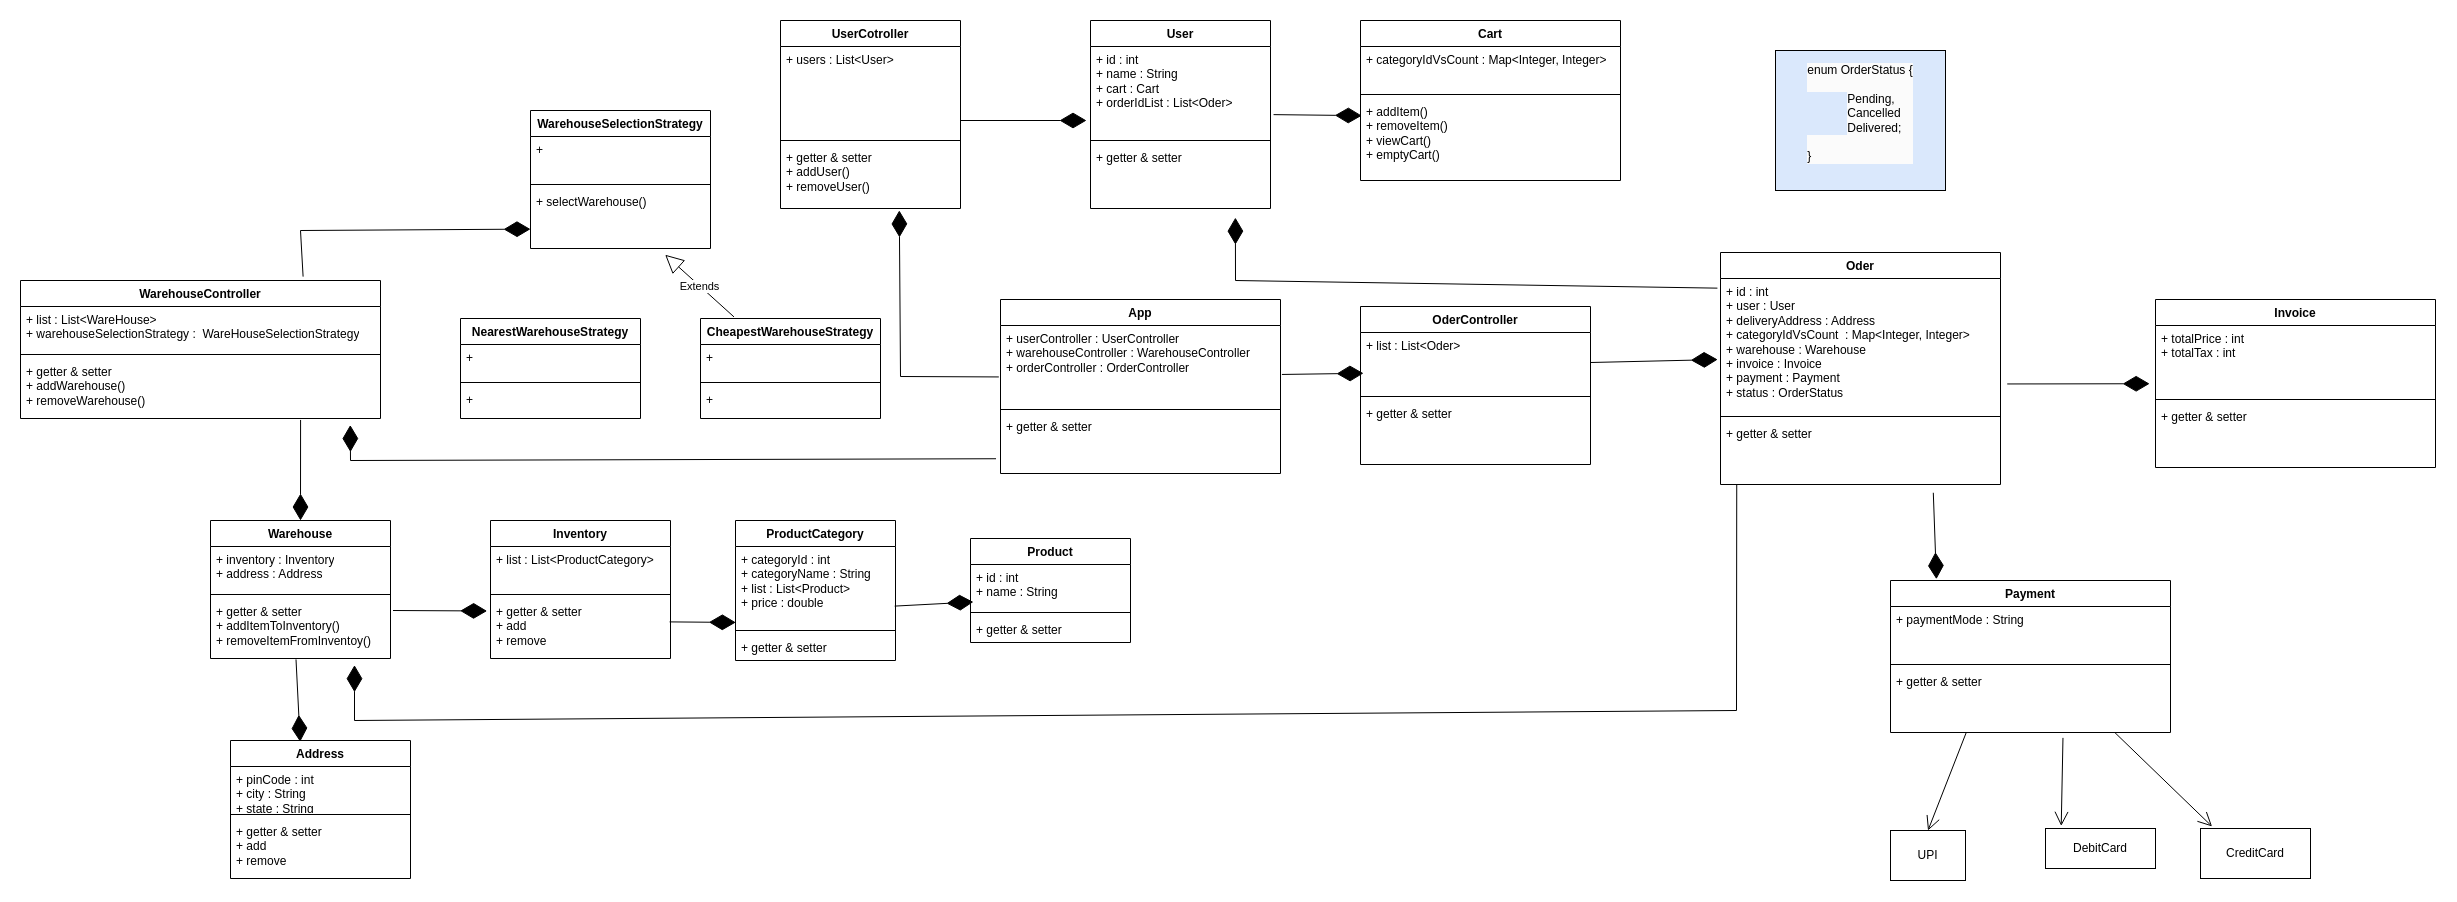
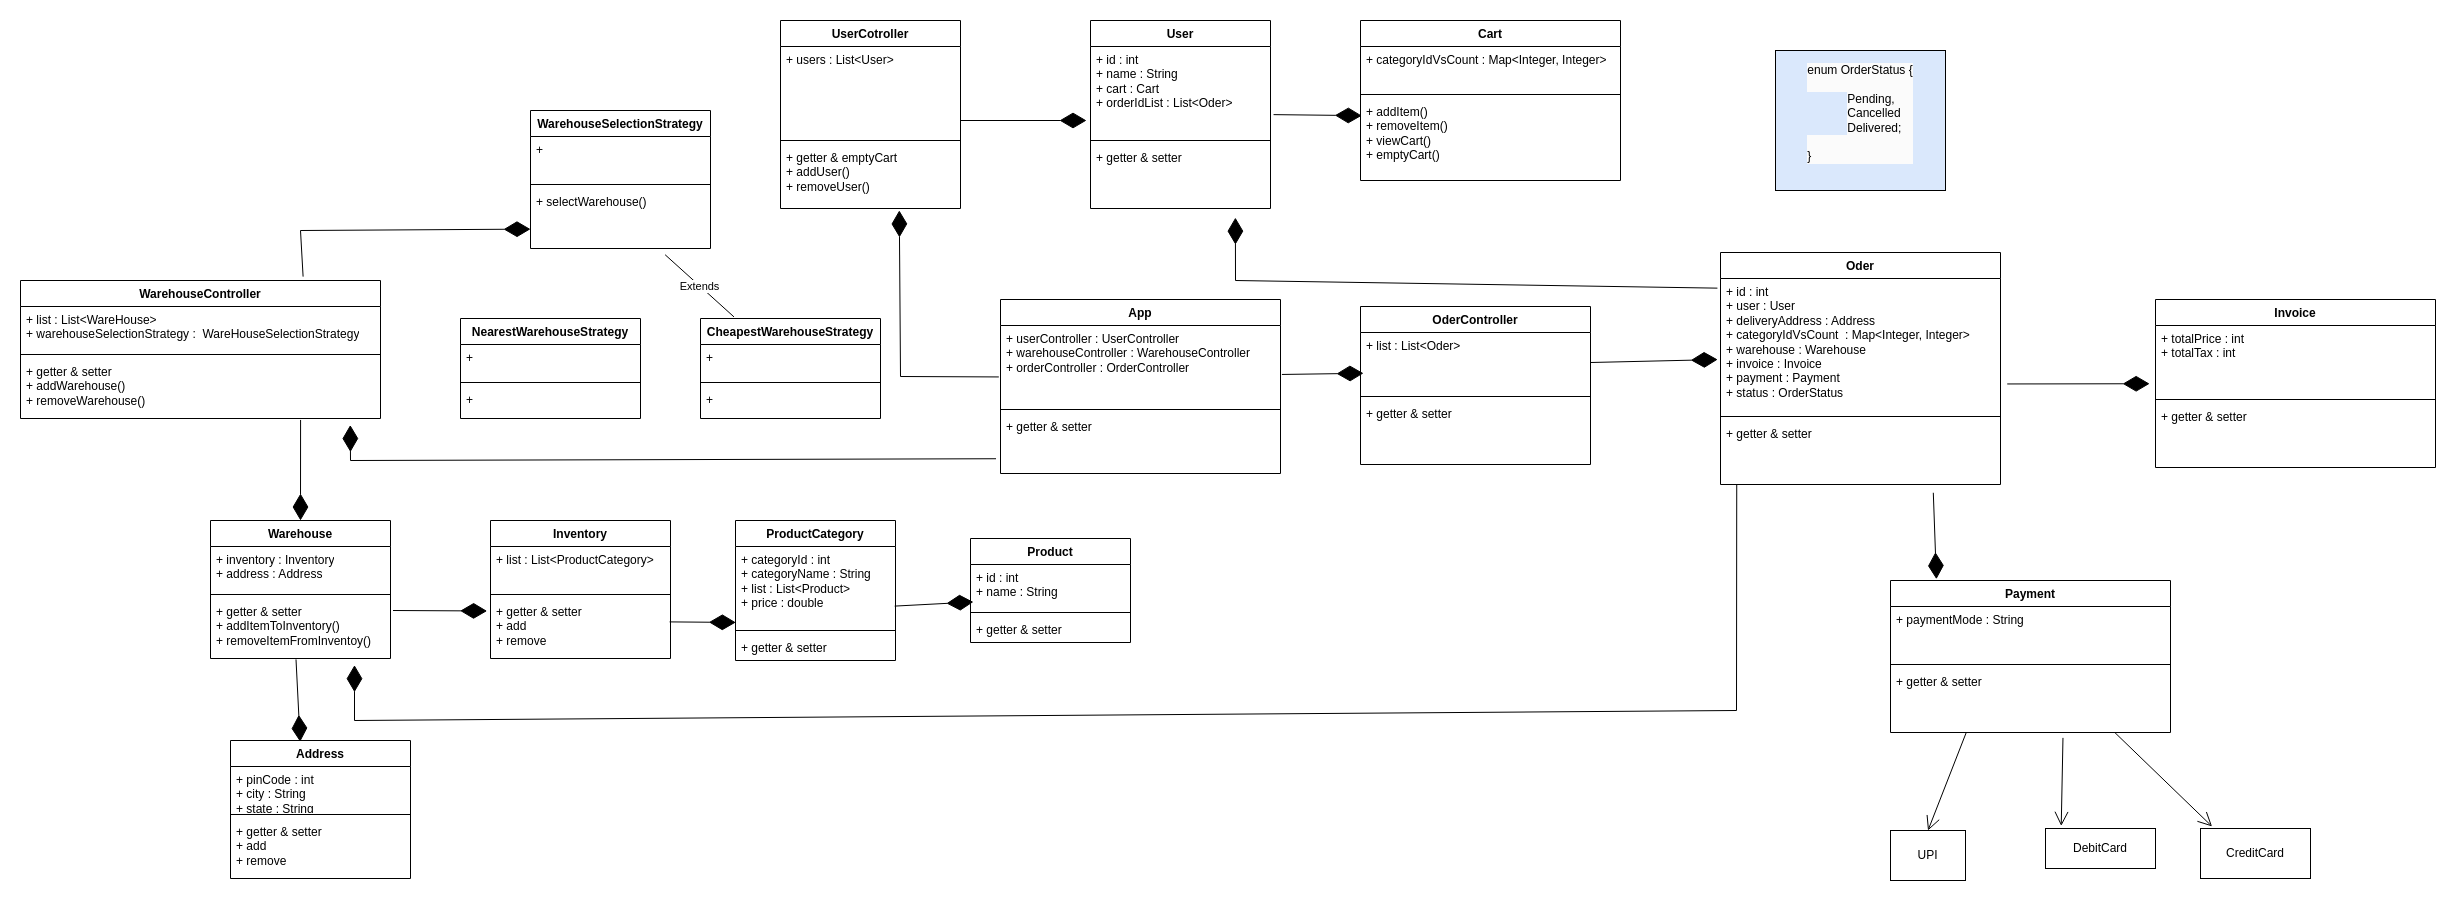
node "+ getter & setter + addUser() + removeUser()": label "+ getter & setter + addUser() + removeUser()" -> "+ getter & emptyCart + addUser() + removeUser()"
edge "CheapestWarehouseStrategy" -> "+ selectWarehouse()": arrowhead block -> none
